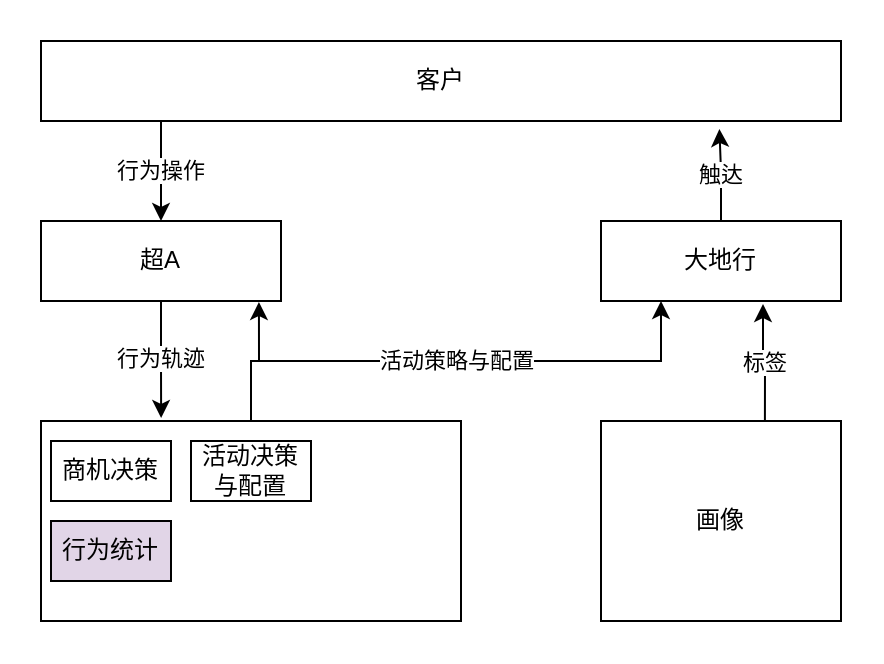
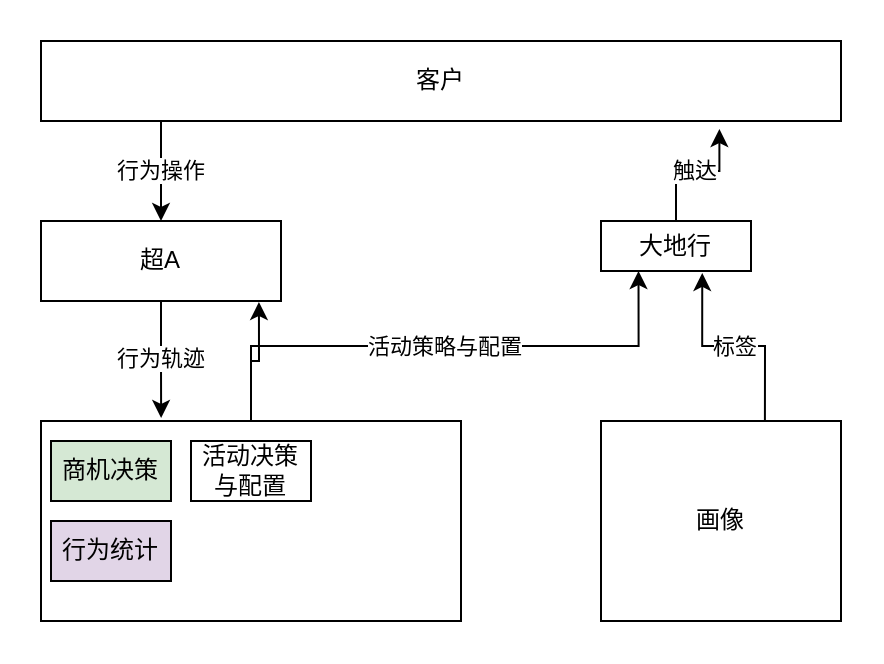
node "大地行": size 240x80 -> 150x50
node "商机决策": fillcolor #ffffff -> #d5e8d4
